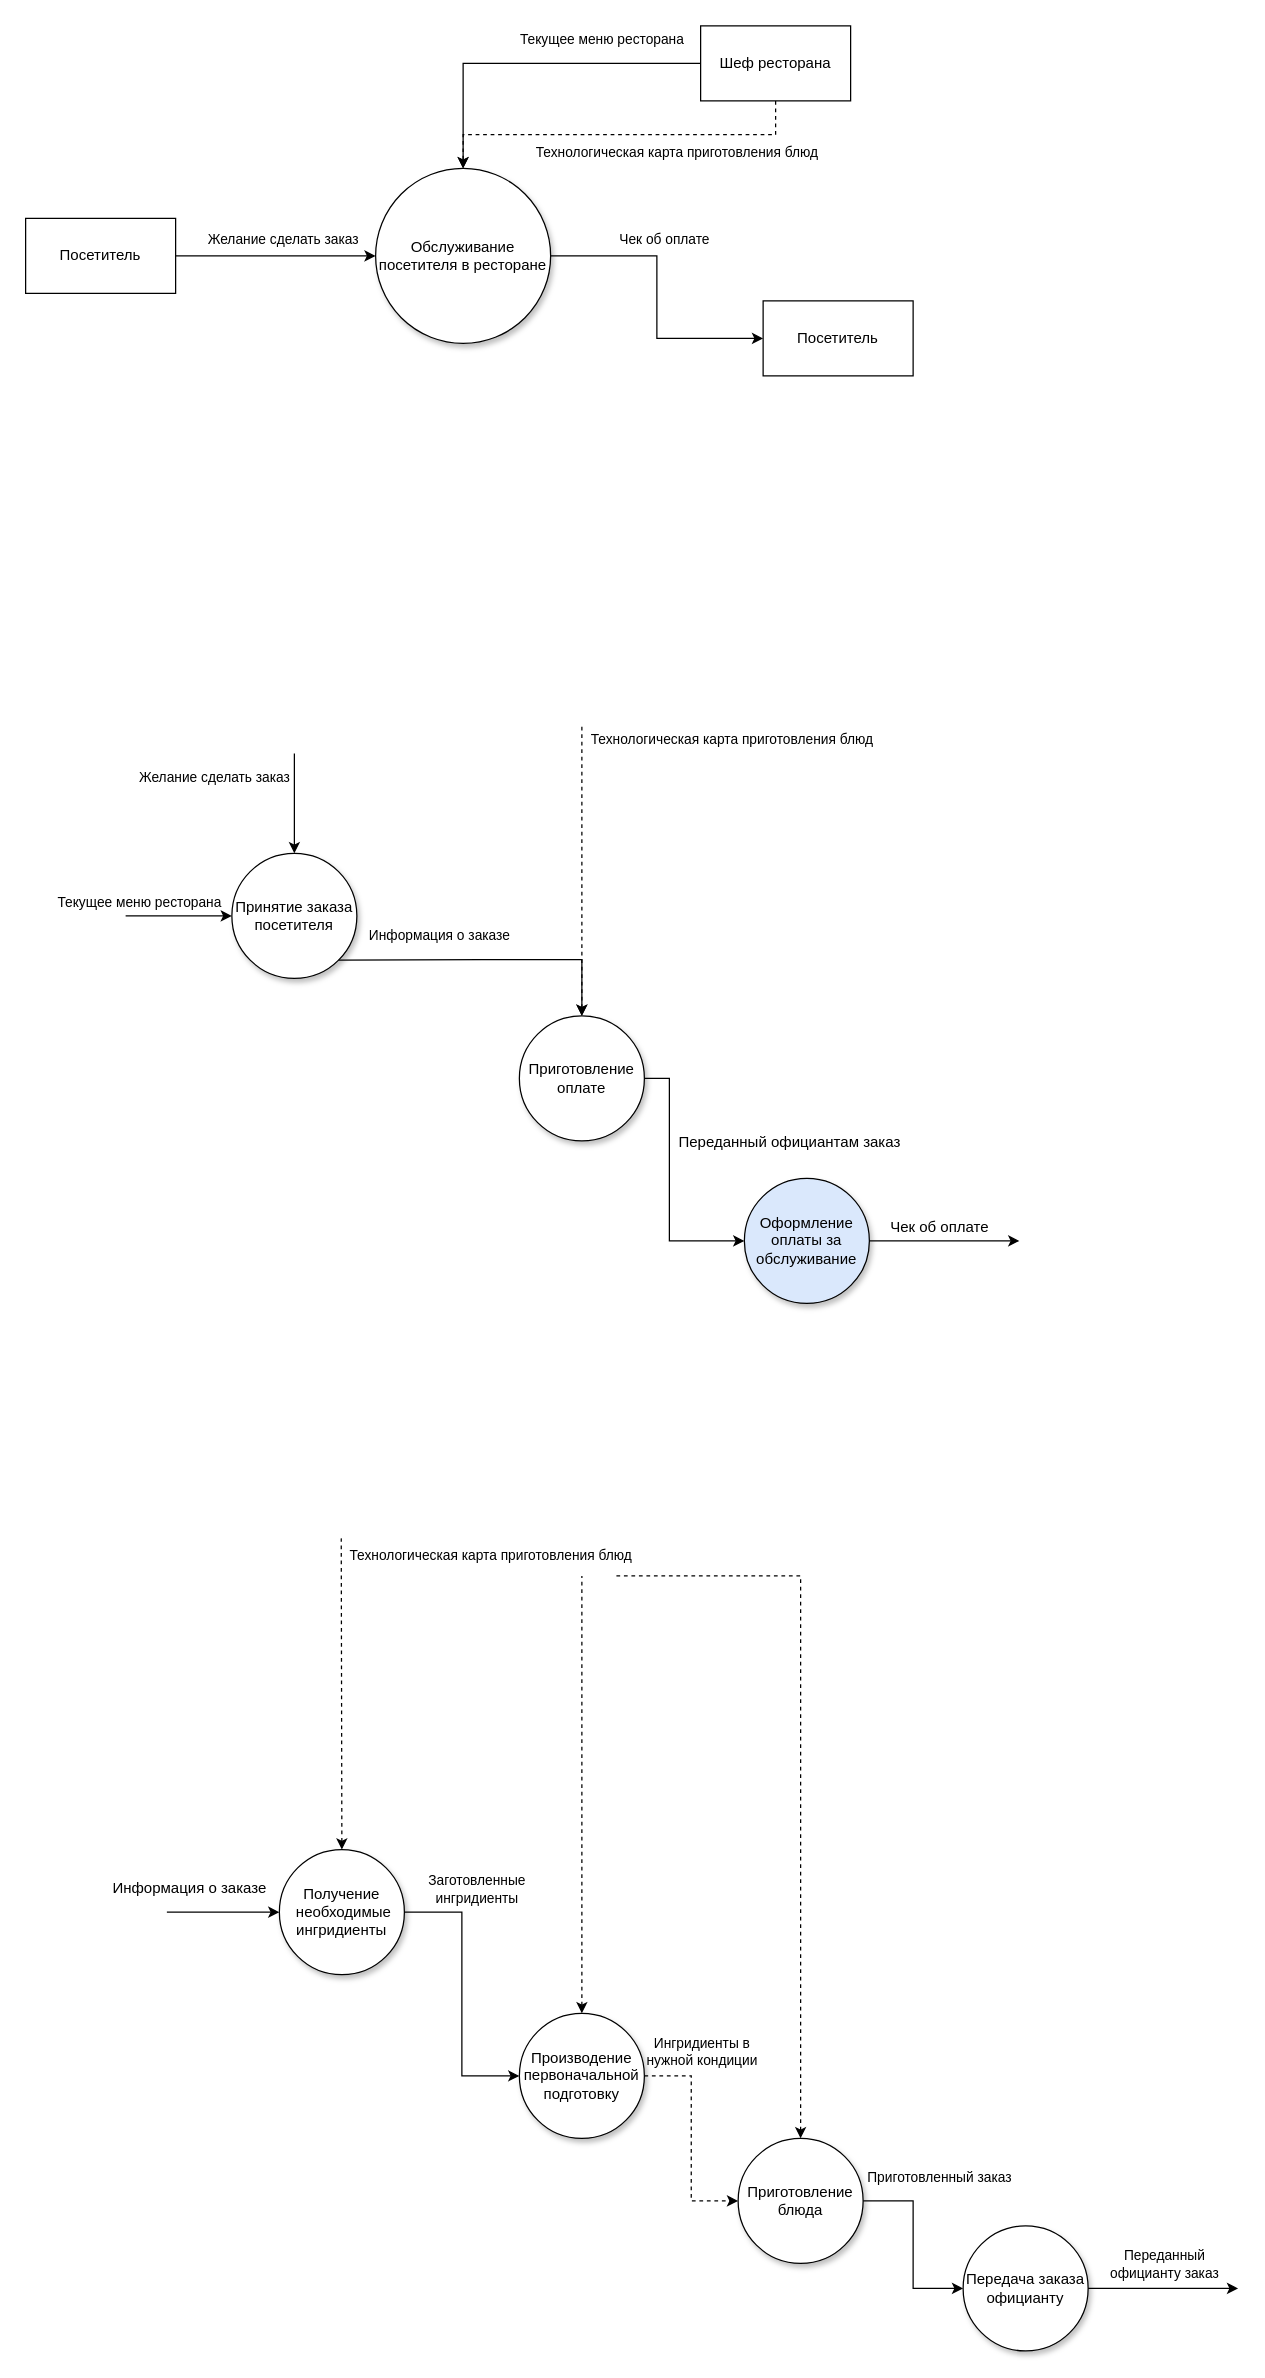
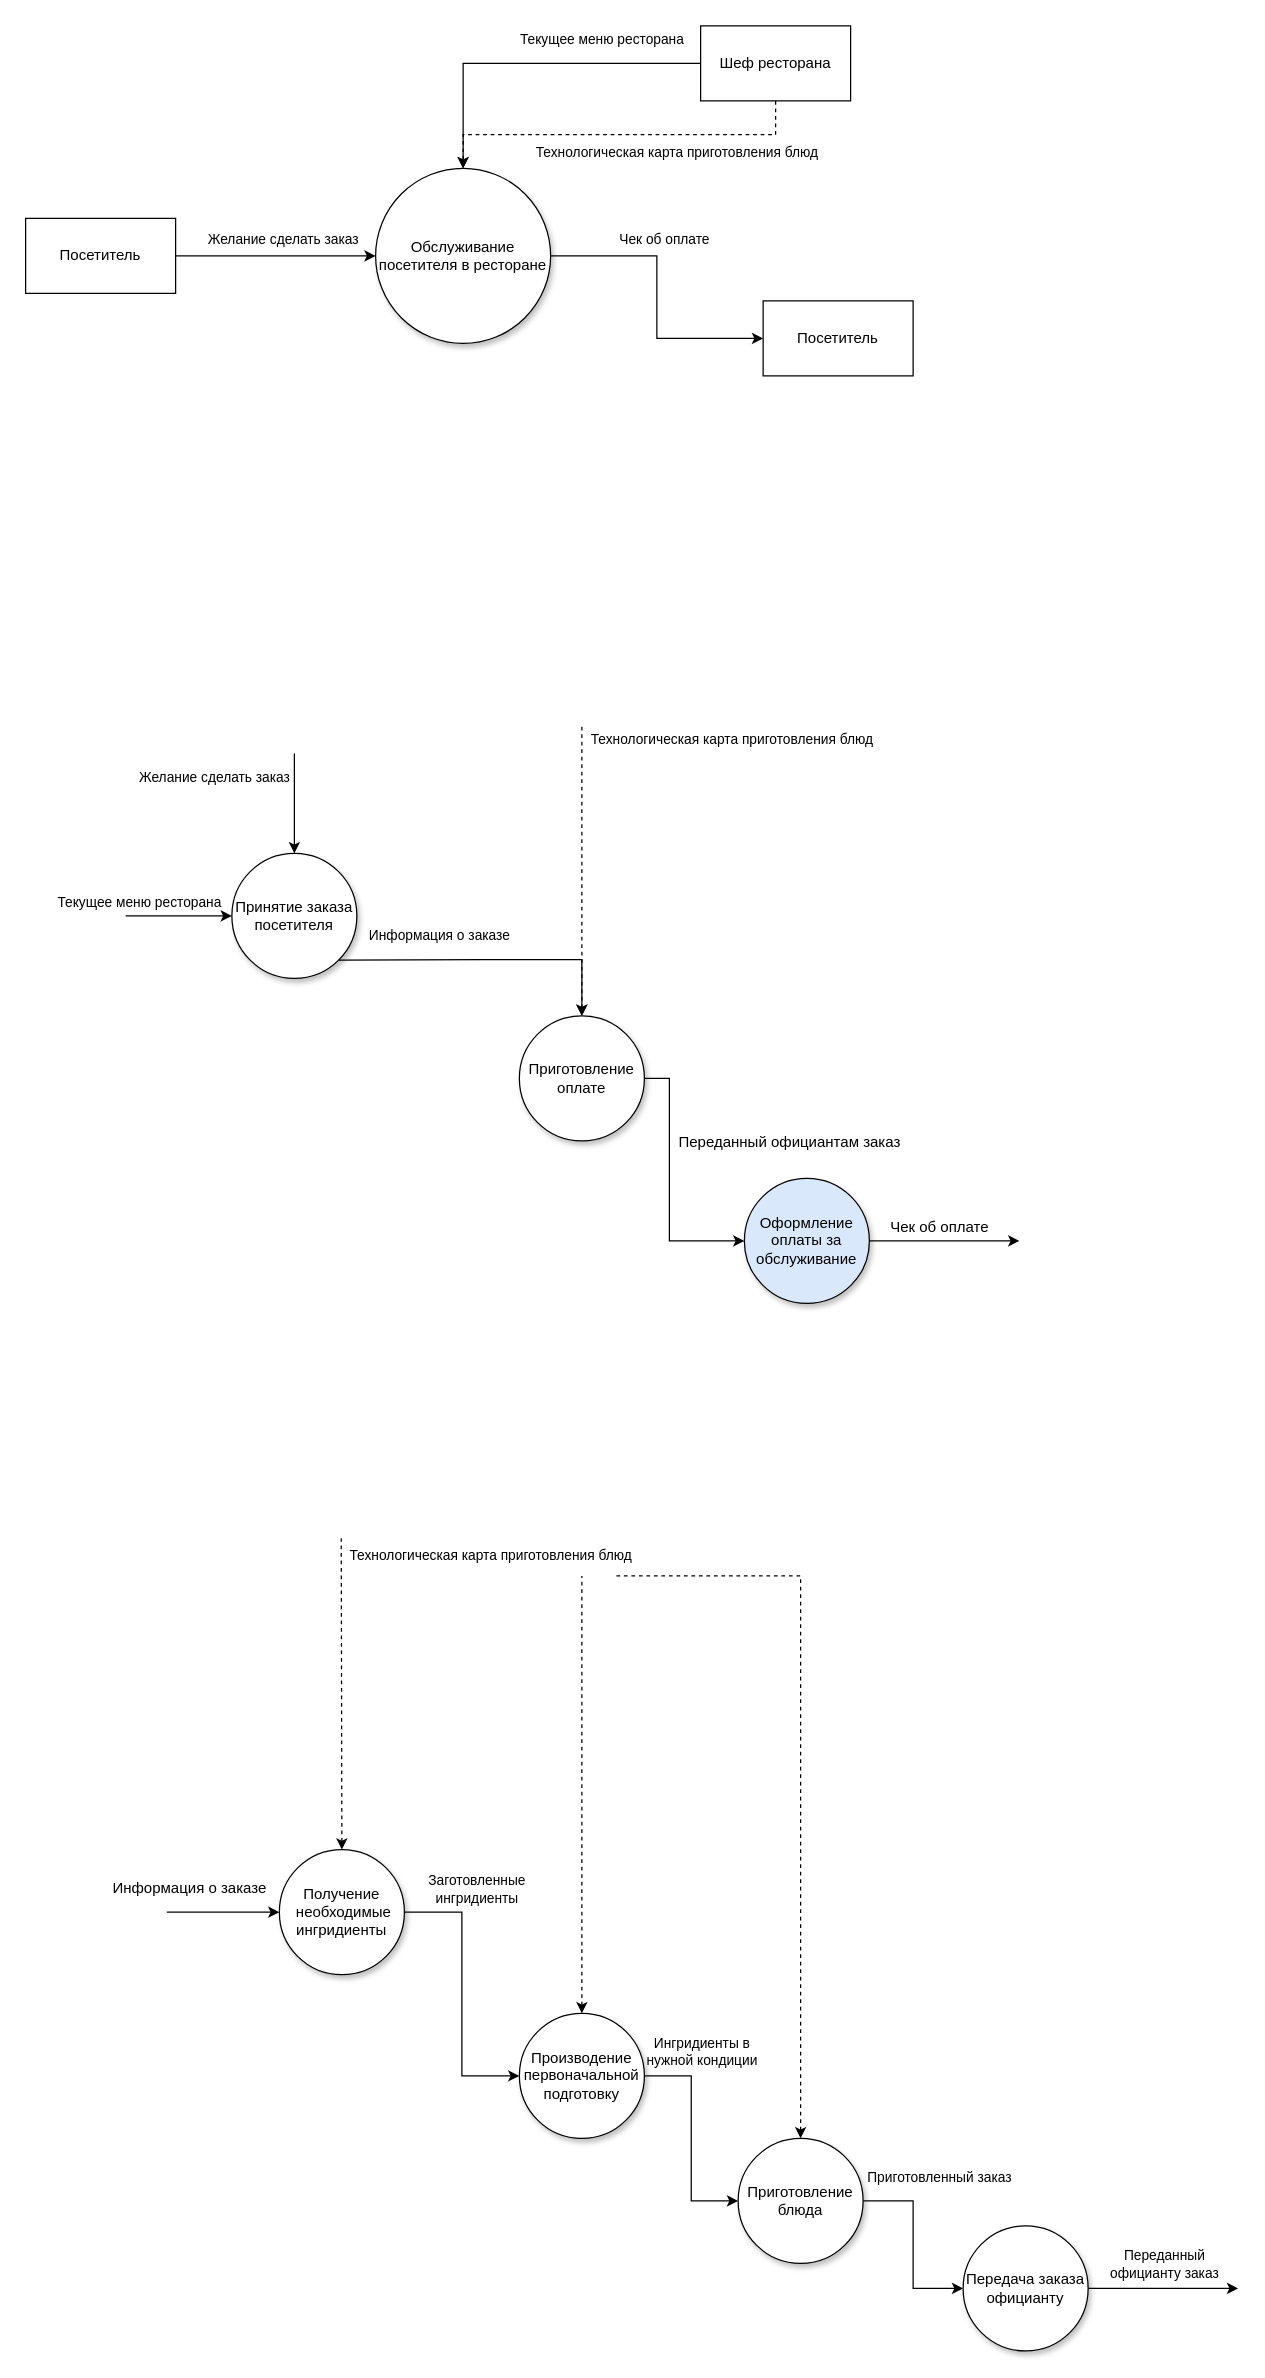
edge "Производение первоначальной подготовку" -> "Приготовление блюда": style dashed -> solid
